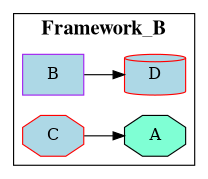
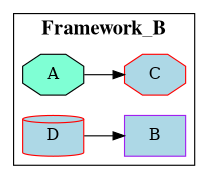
edge "B" -> "D": reversed
edge "C" -> "A": reversed
